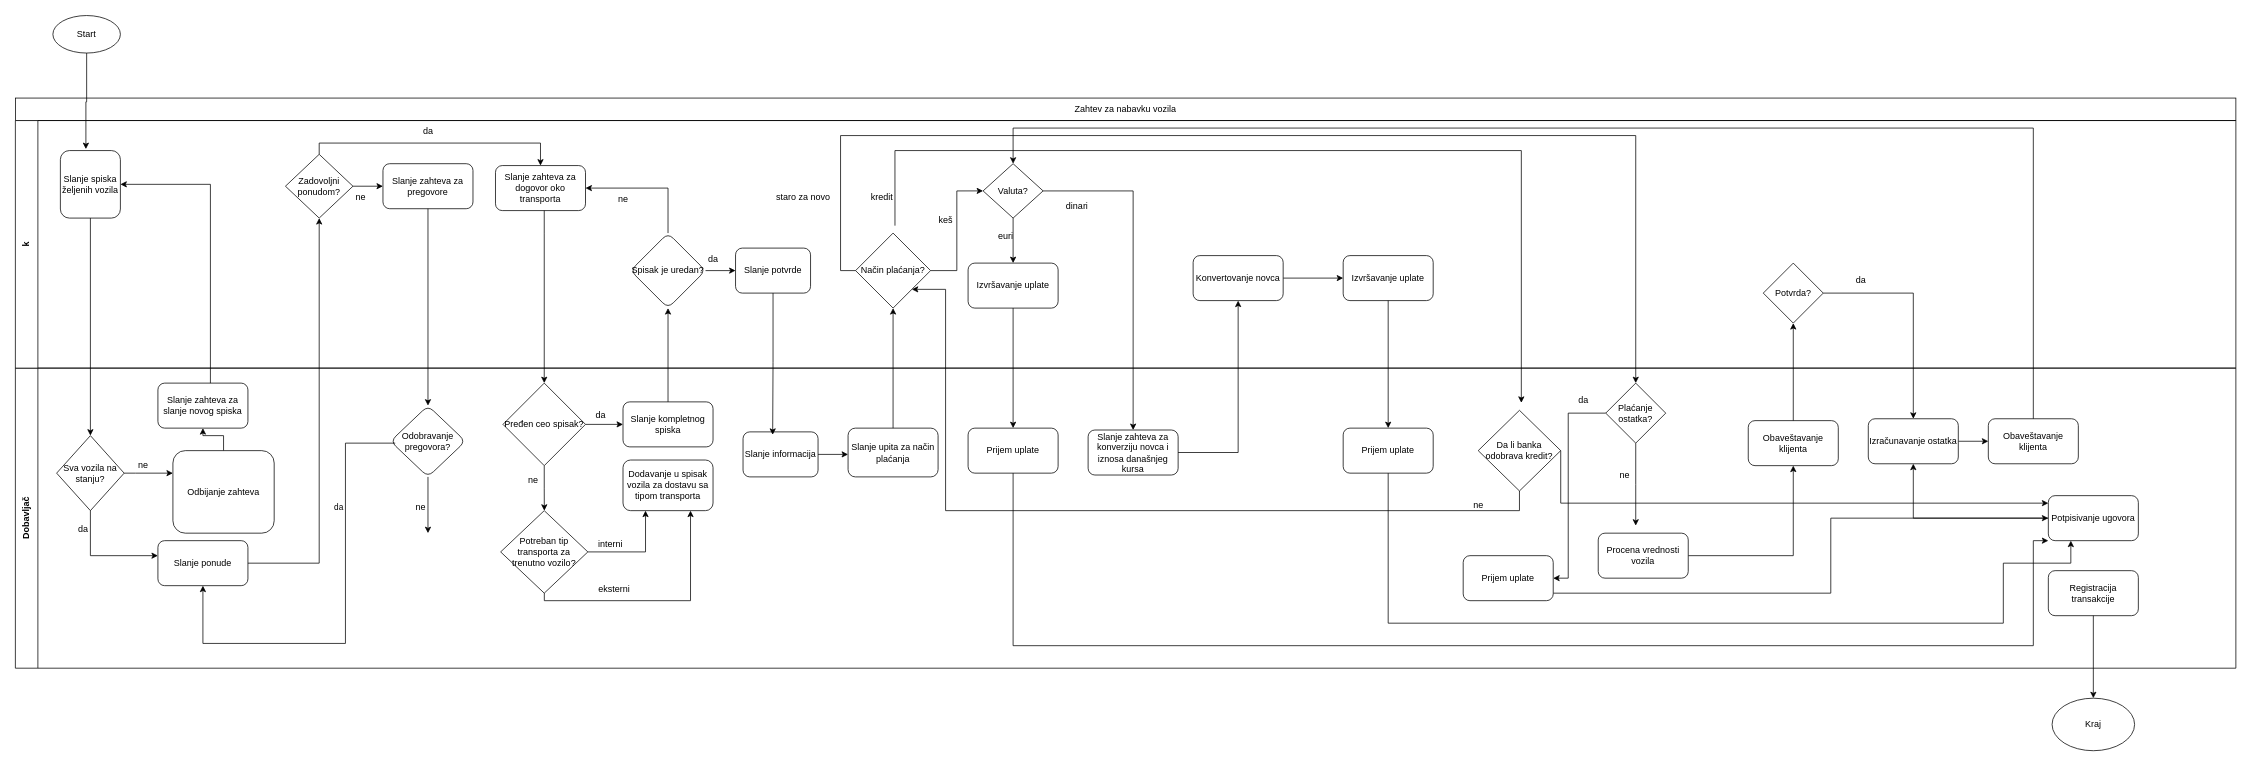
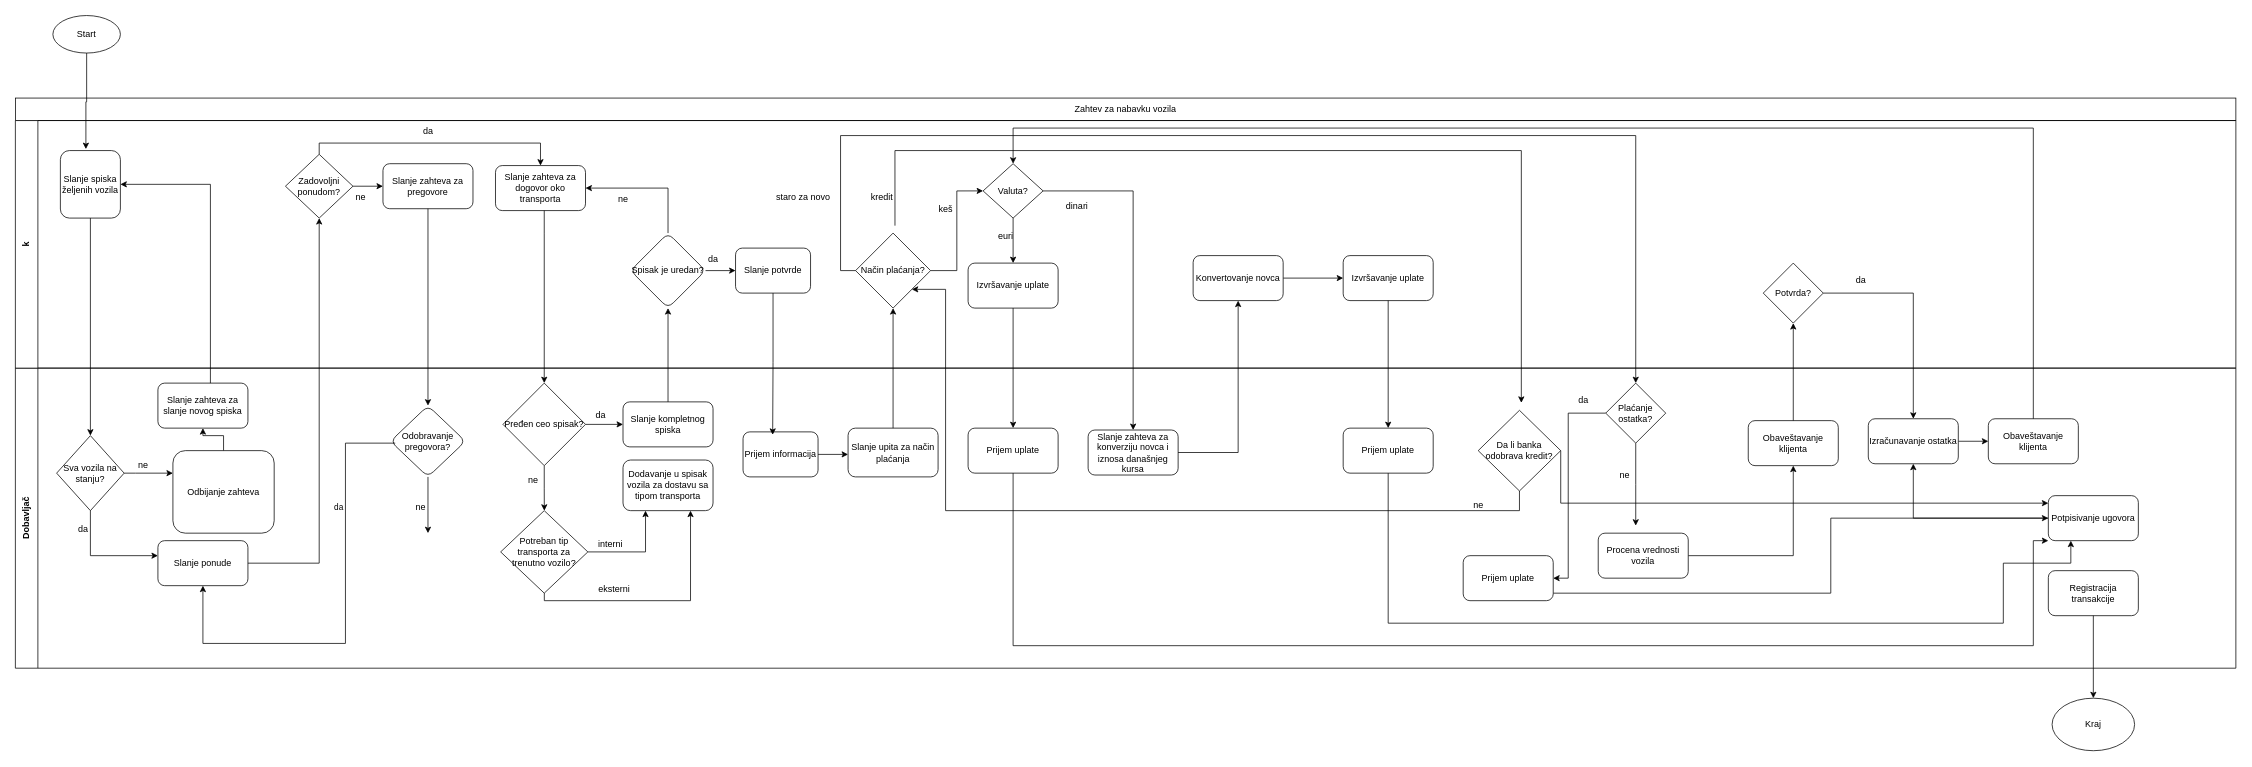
node "keš": moved (945, 220) -> (945, 209)
node "Slanje informacija": label "Slanje informacija" -> "Prijem informacija"
